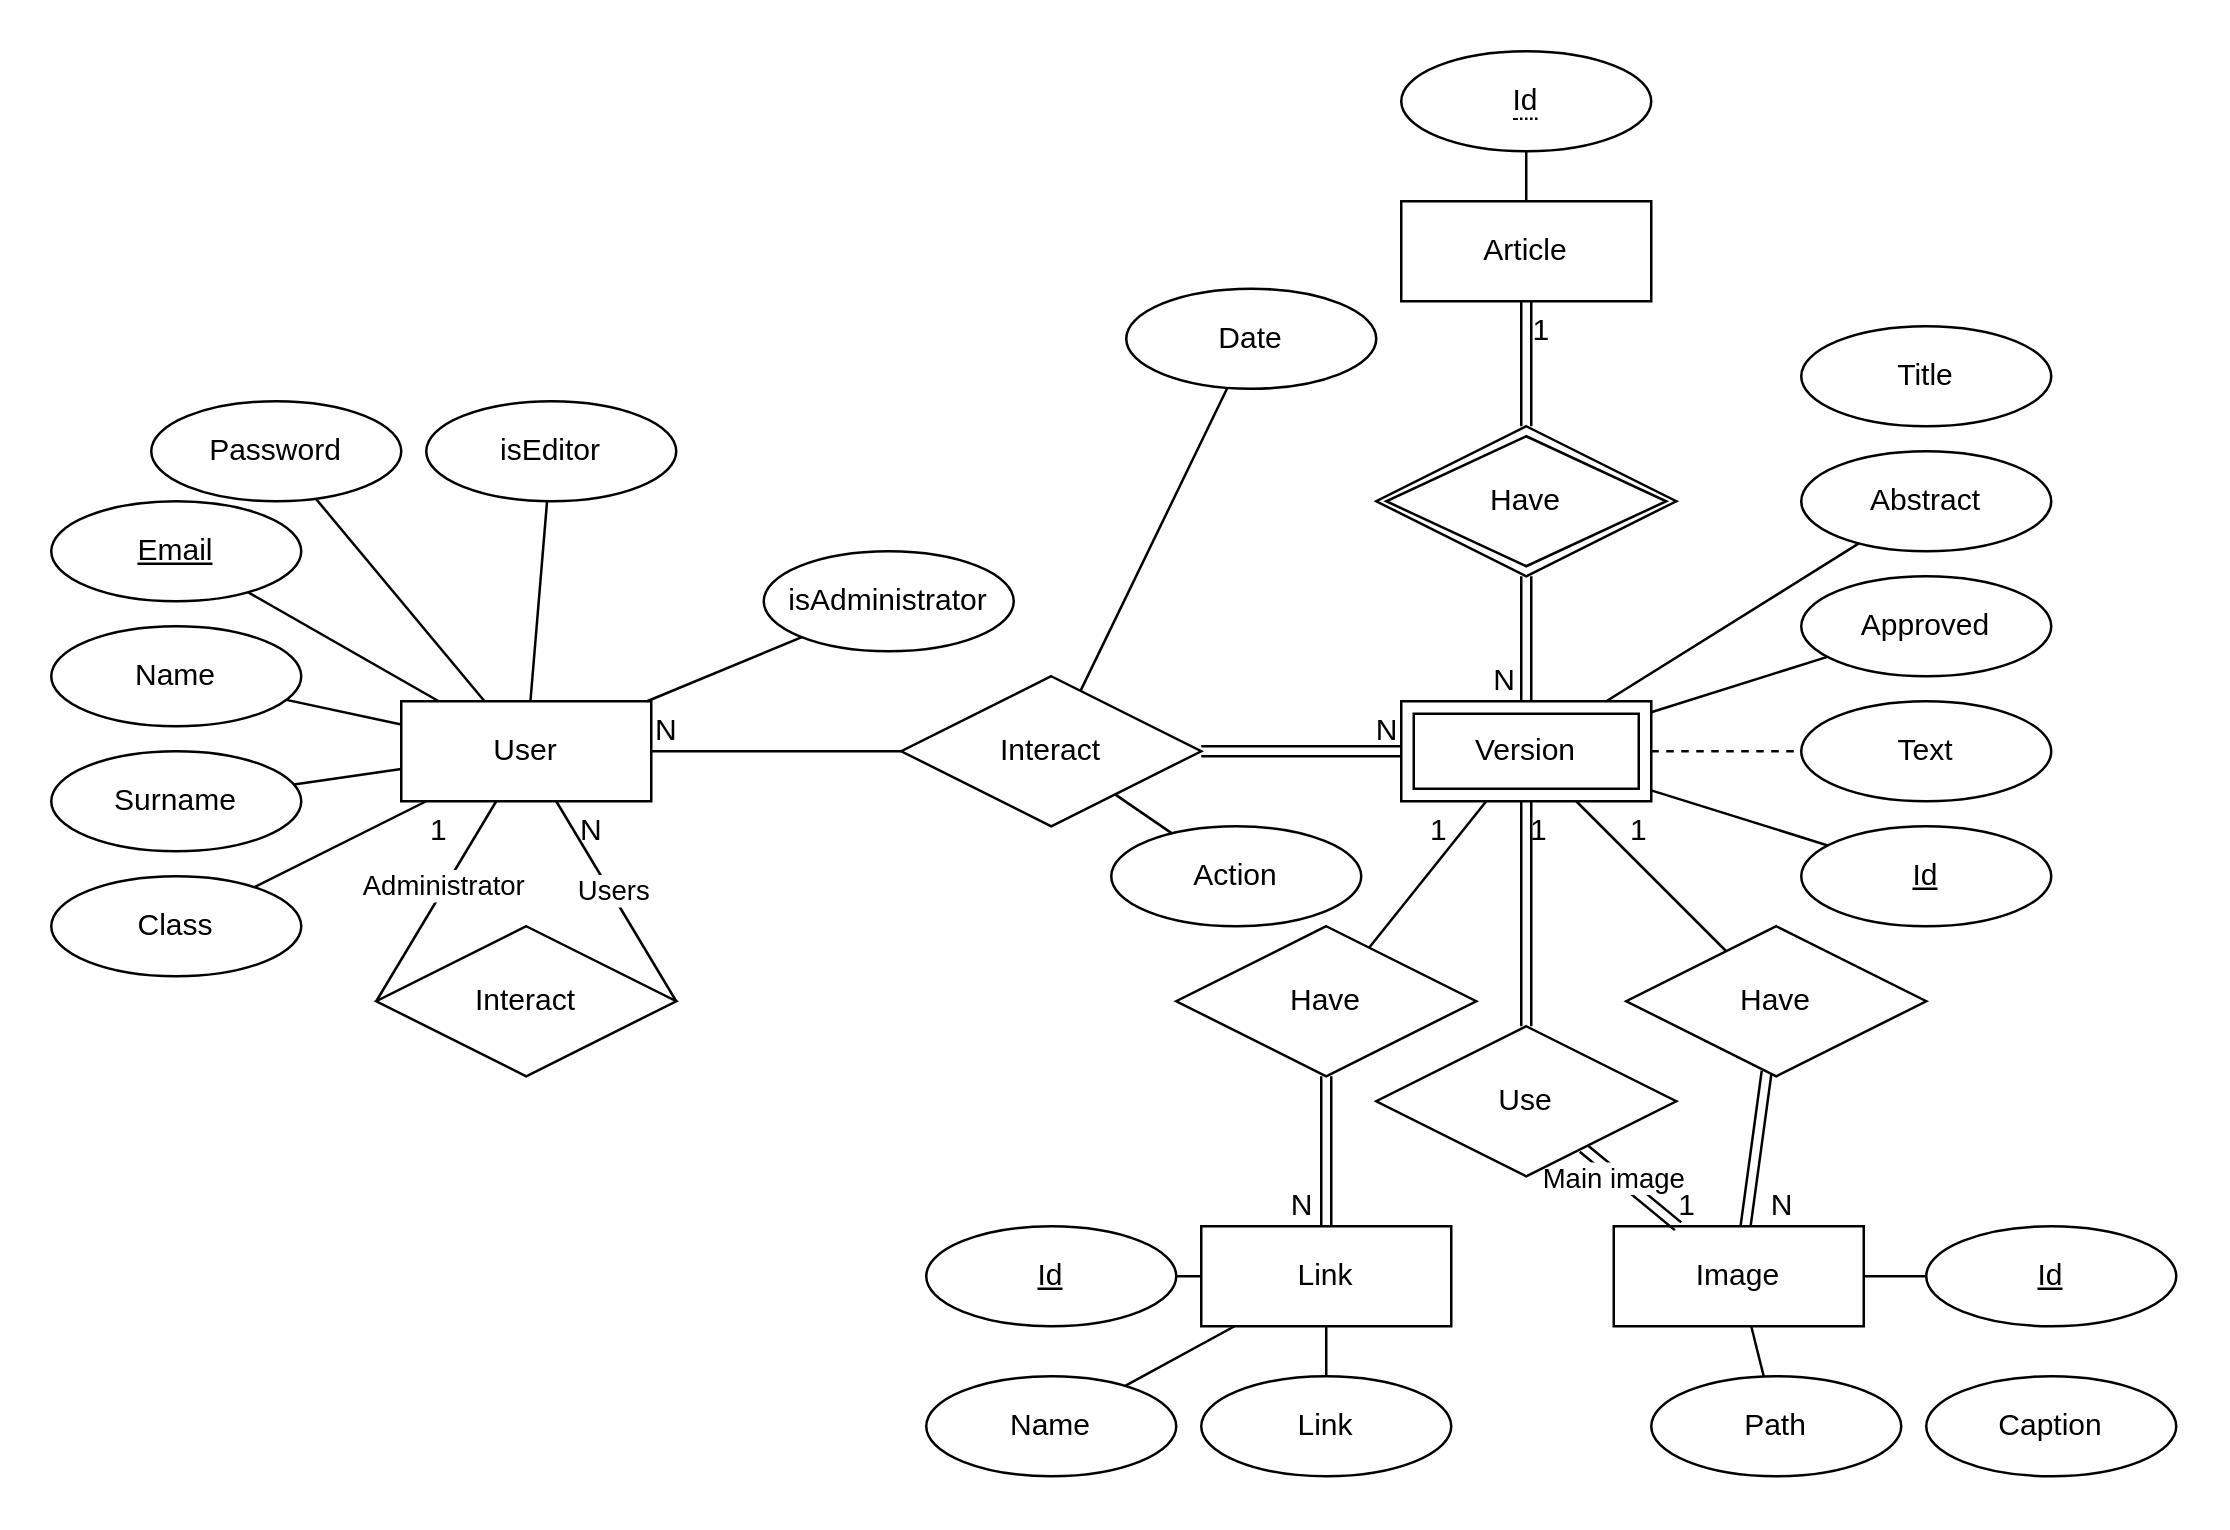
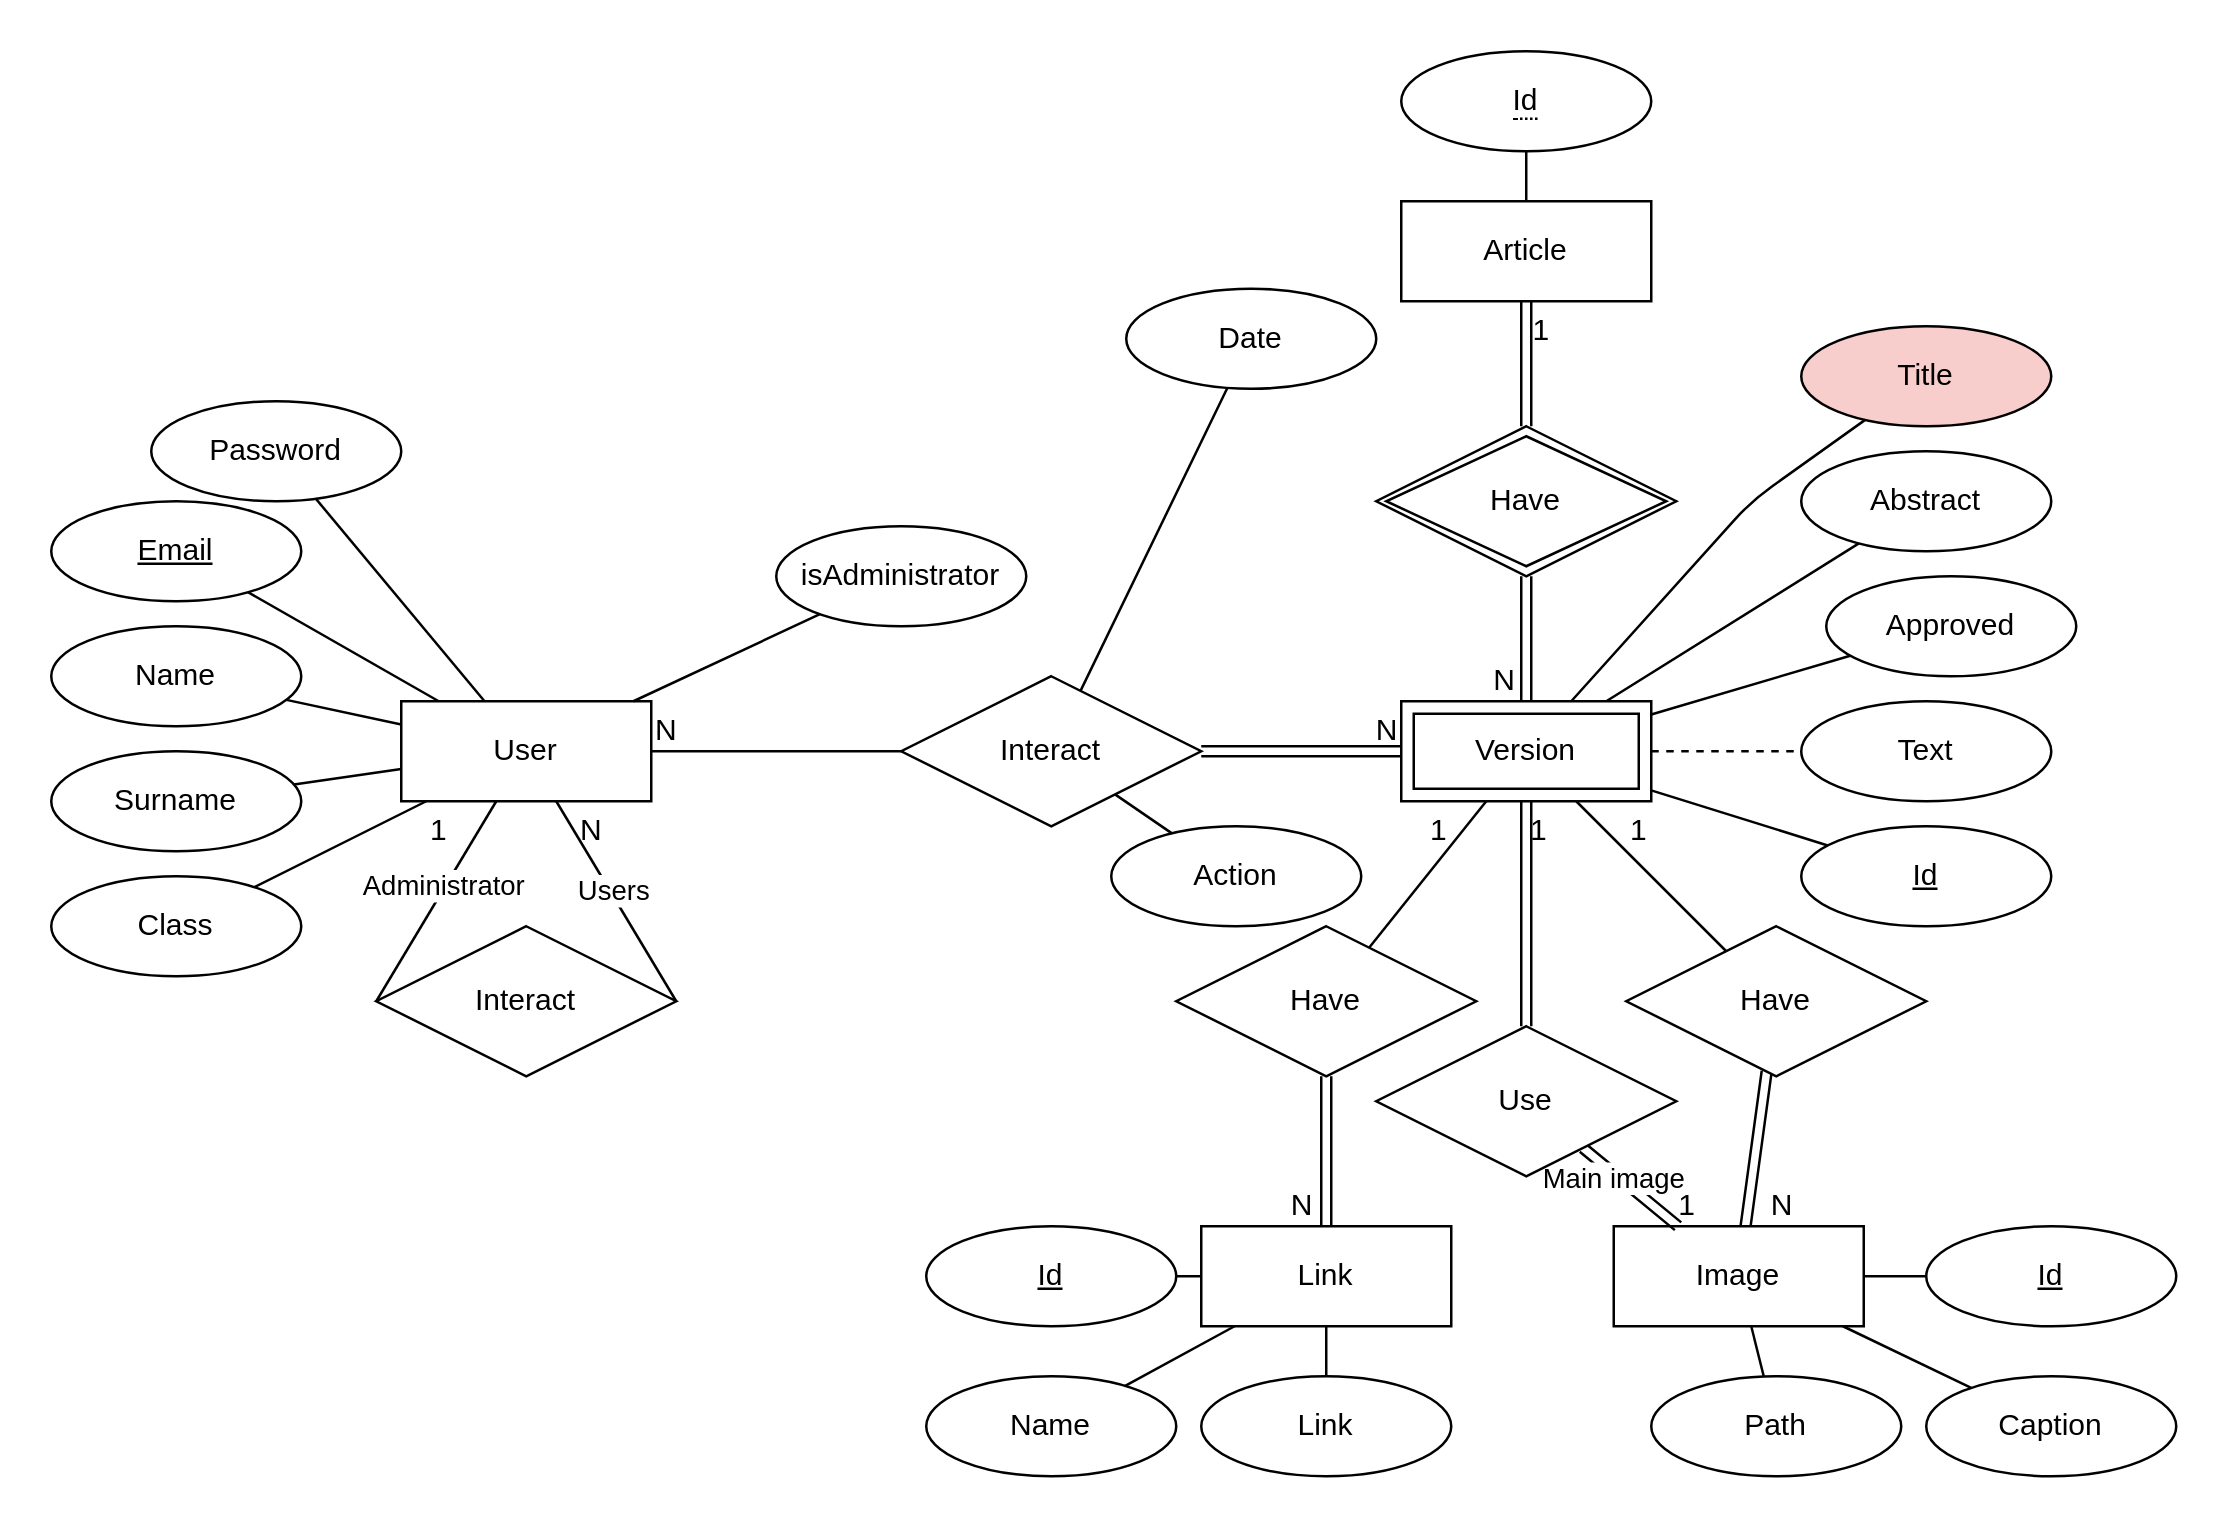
node "Title": fillcolor #ffffff -> #f8cecc
node "isEditor": removed
edge "Title" -- "Version": added
edge "isEditor" -- "User": removed
node "isAdministrator": moved (889, 601) -> (901, 576)
node "Approved": moved (1926, 626) -> (1951, 626)
edge "Image" -- "Caption": added
